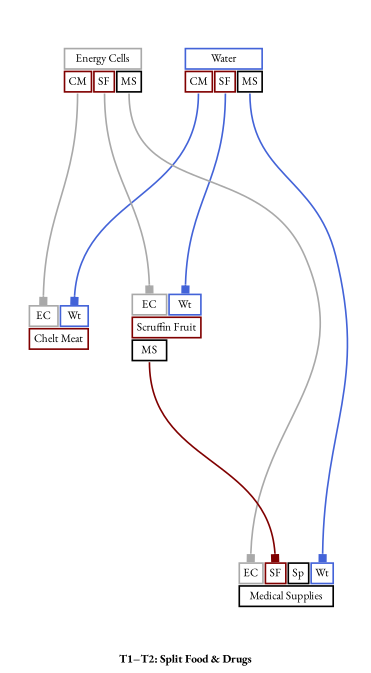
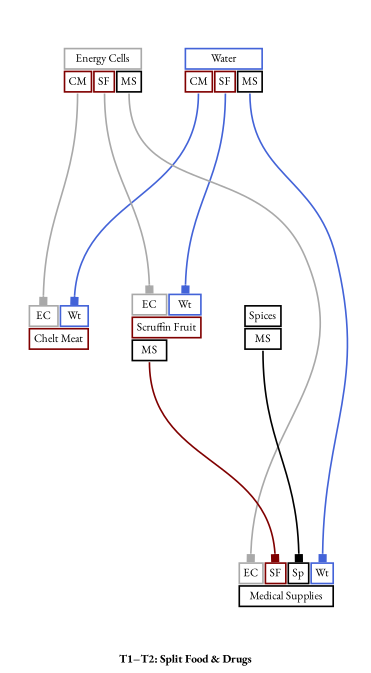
node "Spices": added
